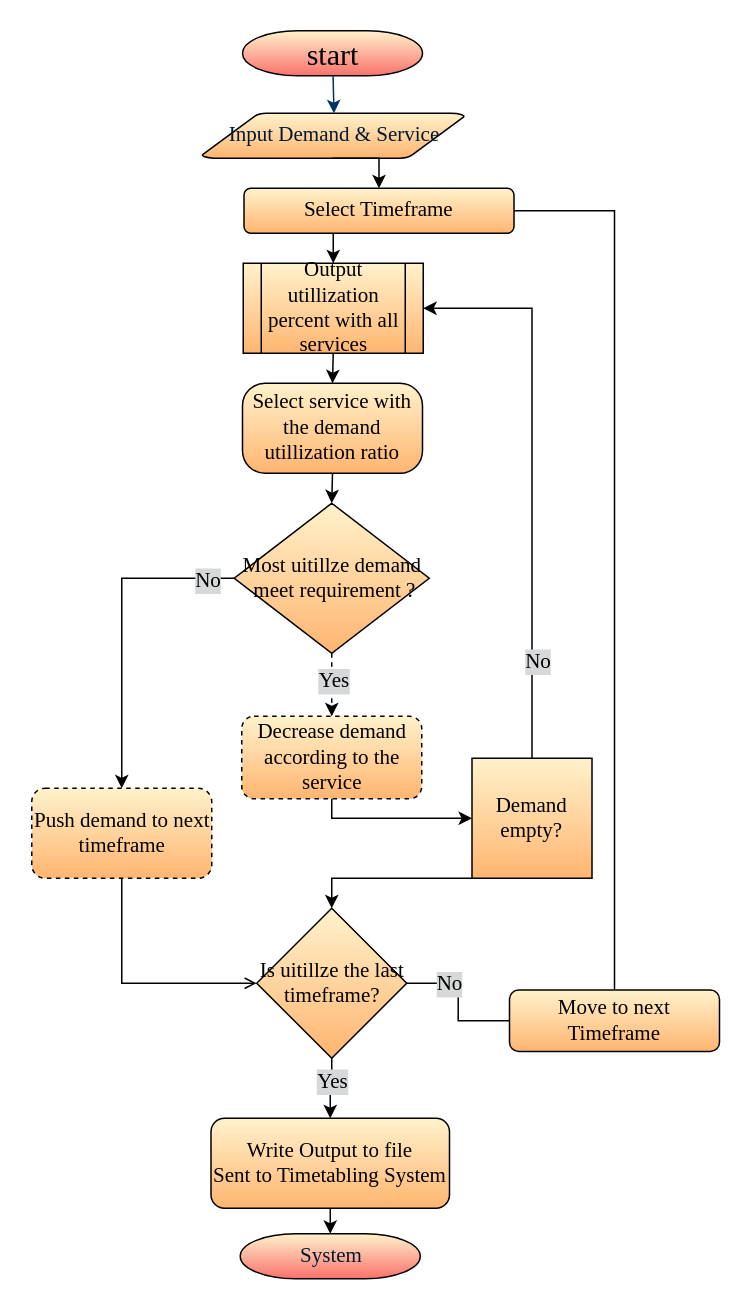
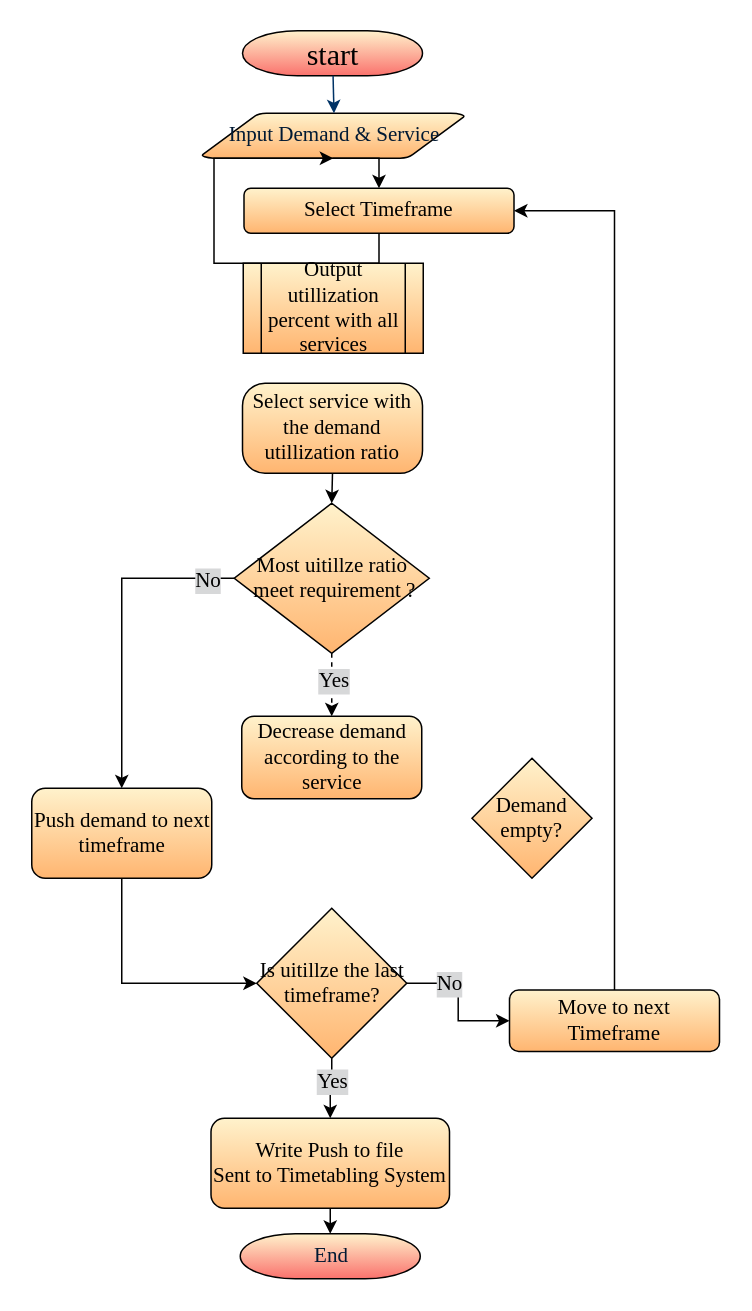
edge "Select Timeframe" -- "Move to next Timeframe": arrowhead none -> classic
edge "Select Timeframe" -> "Output utillization percent with all services": now "Select Timeframe" -> "Input Demand & Service"
edge "Output utillization percent with all services" -> "Select service with the demand utillization ratio": removed
edge "Demand empty?" -> "Output utillization percent with all services": removed, label "No"
node "Most uitillze demand meet requirement ?": label "Most uitillze demand meet requirement ?" -> "Most uitillze ratio meet requirement ?"
node "Decrease demand according to the service": style dashed -> solid
edge "Decrease demand according to the service" -> "Demand empty?": removed
node "Demand empty?": shape rectangle -> diamond
node "Push demand to next timeframe": style dashed -> solid
edge "Demand empty?" -> "Is uitillze the last timeframe?": removed
edge "Push demand to next timeframe" -> "Is uitillze the last timeframe?": arrowhead open -> classic
edge "Is uitillze the last timeframe?" -- "Move to next Timeframe": arrowhead none -> classic
node "Write Output to fileSent to Timetabling System": label "Write Output to fileSent to Timetabling System" -> "Write Push to fileSent to Timetabling System"
node "System": label "System" -> "End"
